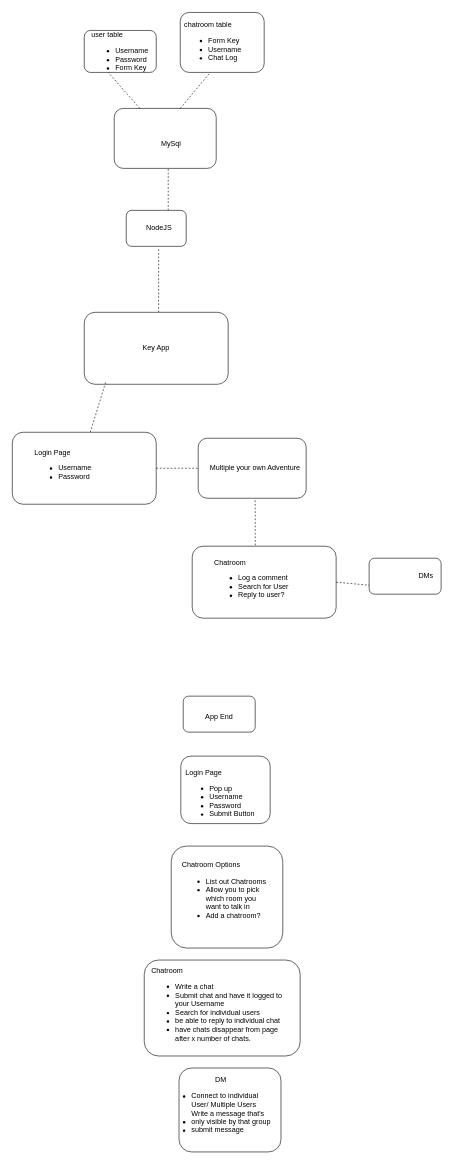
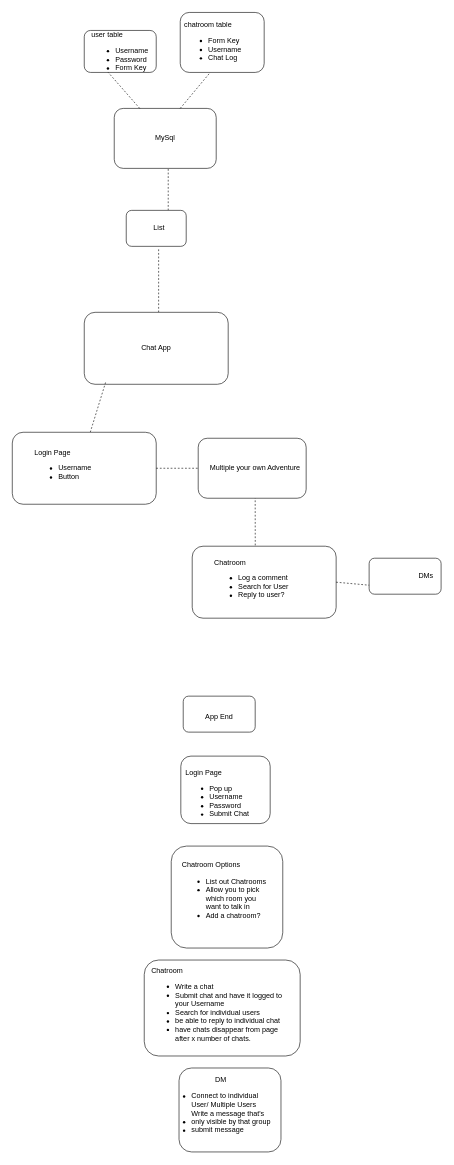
node "MySql": moved (171, 144) -> (165, 138)
node "NodeJS": label "NodeJS" -> "List"
node "Key App": label "Key App" -> "Chat App"
node "Login Page Username Password": label "Login Page Username Password" -> "Login Page Username Button"
node "Login Page Pop up Username Password Submit Button": label "Login Page Pop up Username Password Submit Button" -> "Login Page Pop up Username Password Submit Chat"
